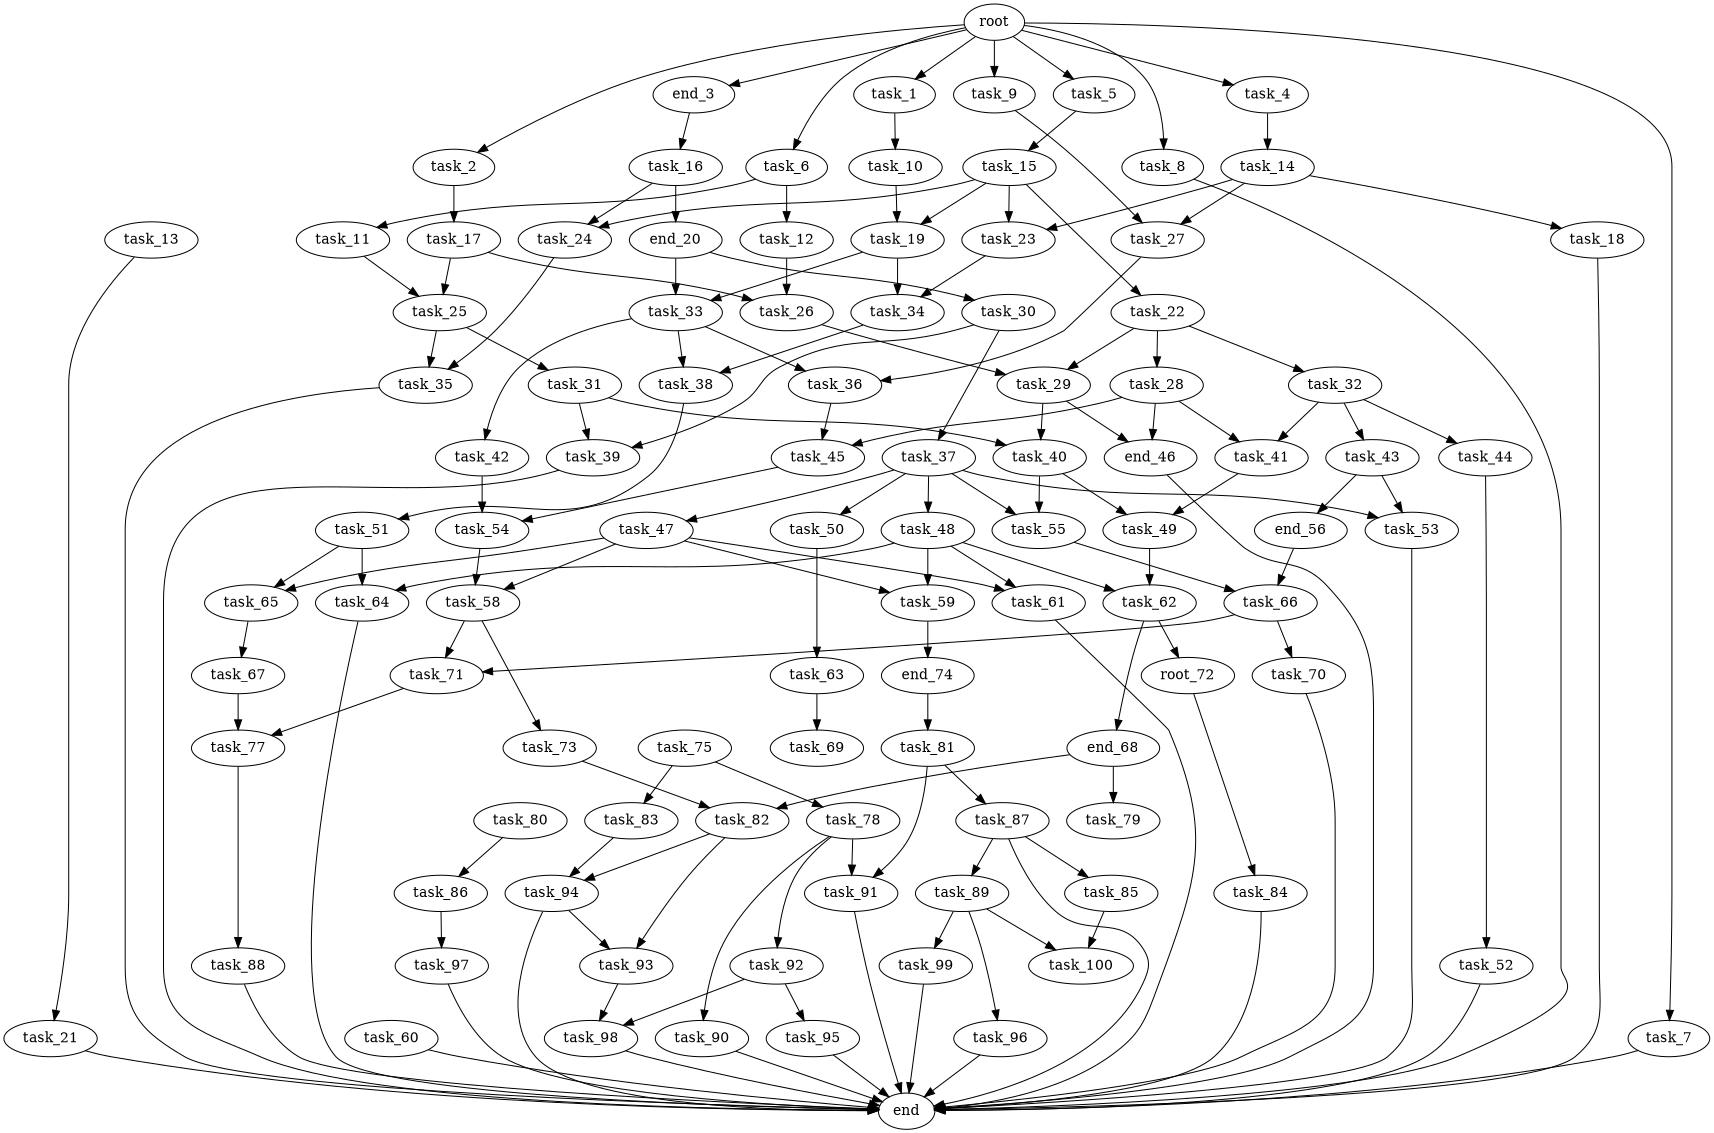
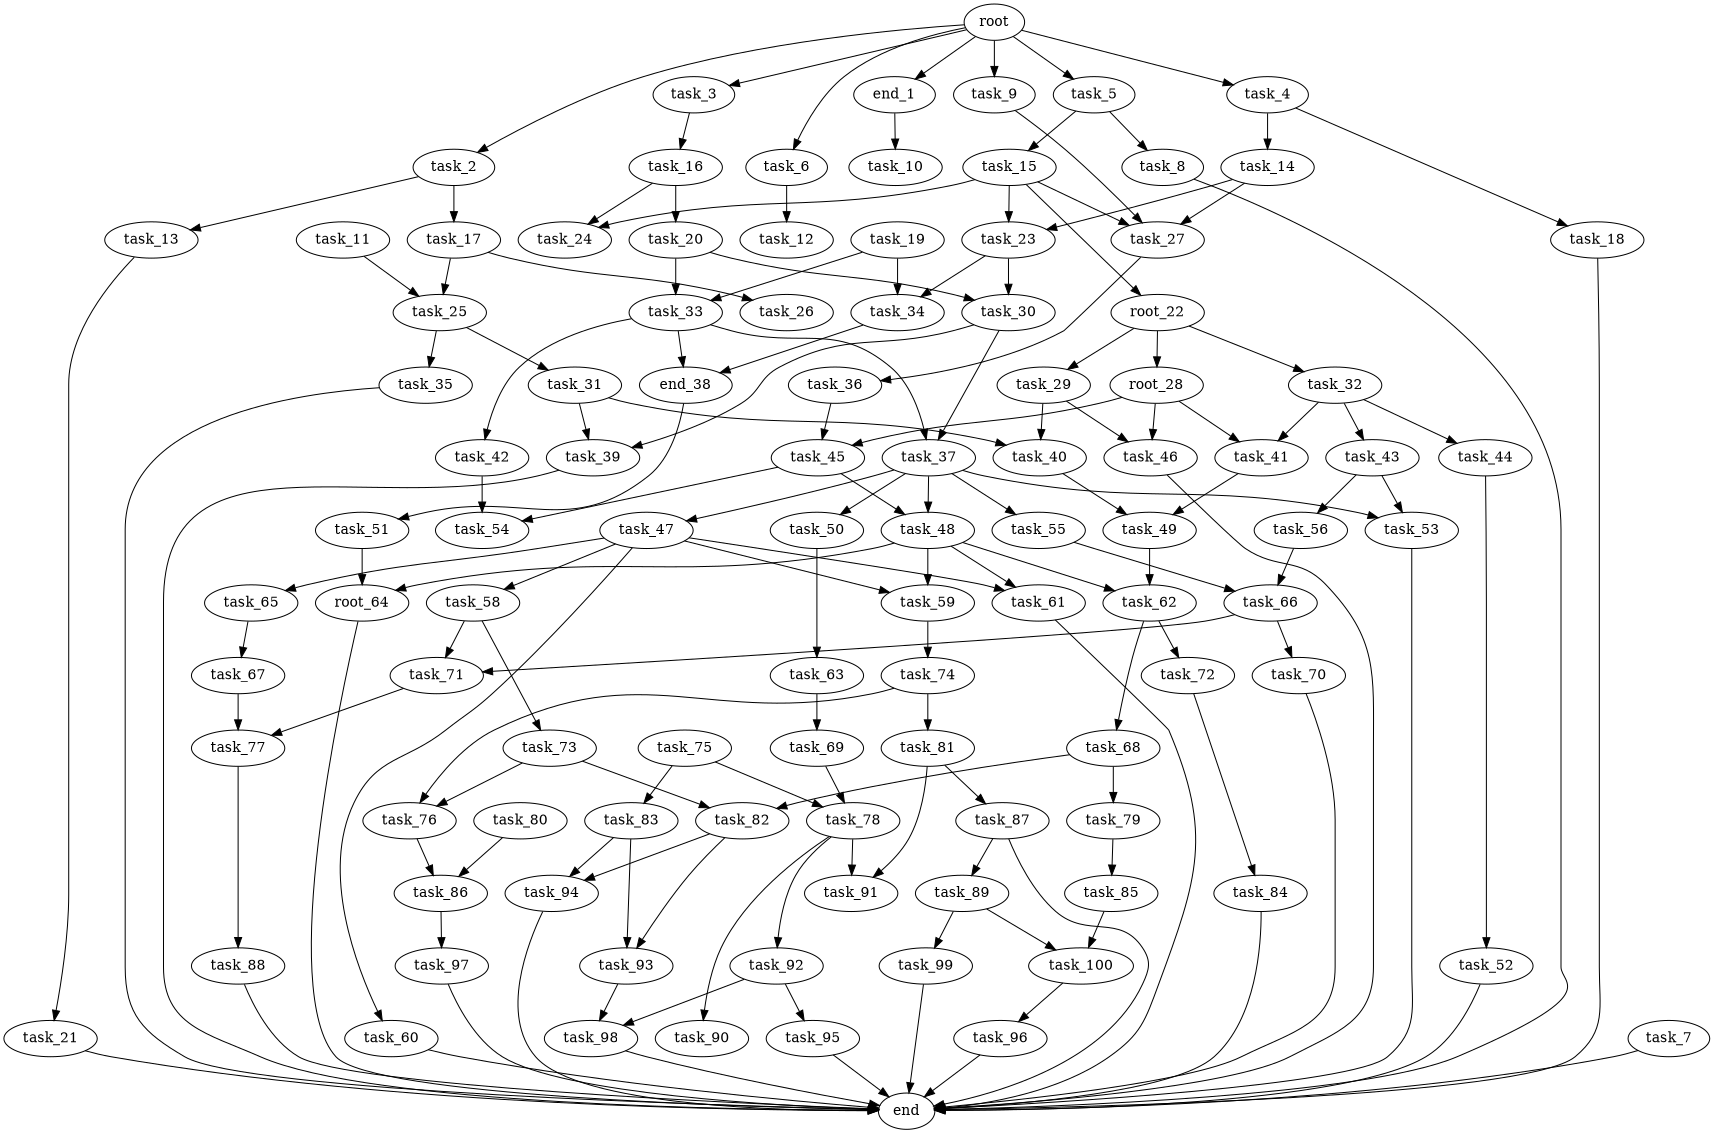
edge "root" -> "task_8": now "task_5" -> "task_8"
node "end_3": label "end_3" -> "task_3"
node "task_1": label "task_1" -> "end_1"
edge "task_14" -> "task_18": now "task_4" -> "task_18"
edge "task_10" -> "task_19": removed
edge "task_15" -> "task_19": now "task_15" -> "task_27"
edge "task_2" -> "task_13": added
edge "task_6" -> "task_11": removed
node "end_20": label "end_20" -> "task_20"
edge "root" -> "task_7": removed
edge "task_12" -> "task_26": removed
edge "task_23" -> "task_30": added
node "task_22": label "task_22" -> "root_22"
edge "task_24" -> "task_35": removed
edge "task_33" -> "task_36": now "task_33" -> "task_37"
edge "task_26" -> "task_29": removed
node "task_38": label "task_38" -> "end_38"
node "task_28": label "task_28" -> "root_28"
node "end_46": label "end_46" -> "task_46"
edge "task_45" -> "task_48": added
edge "task_40" -> "task_55": removed
node "end_56": label "end_56" -> "task_56"
edge "task_51" -> "task_65": removed
edge "task_54" -> "task_58": removed
node "task_64": label "task_64" -> "root_64"
node "end_74": label "end_74" -> "task_74"
node "root_72": label "root_72" -> "task_72"
node "end_68": label "end_68" -> "task_68"
edge "task_47" -> "task_60": added
edge "task_69" -> "task_78": added
node "task_76": added
edge "task_87" -> "task_85": now "task_79" -> "task_85"
edge "task_94" -> "task_93": now "task_83" -> "task_93"
edge "task_89" -> "task_96": now "task_100" -> "task_96"
edge "task_91" -> "end": removed
edge "task_90" -> "end": removed
